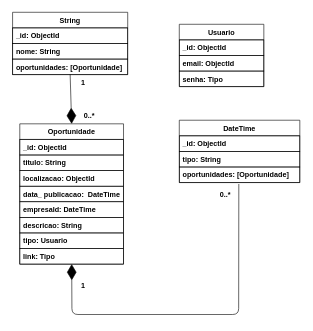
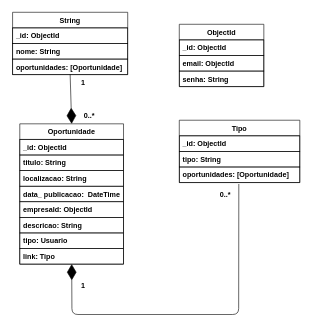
node "Usuario": label "Usuario" -> "ObjectId"
node "senha: Tipo": label "senha: Tipo" -> "senha: String"
node "DateTime": label "DateTime" -> "Tipo"
node "localizacao: ObjectId": label "localizacao: ObjectId" -> "localizacao: String"
node "empresaId: DateTime": label "empresaId: DateTime" -> "empresaId: ObjectId"
